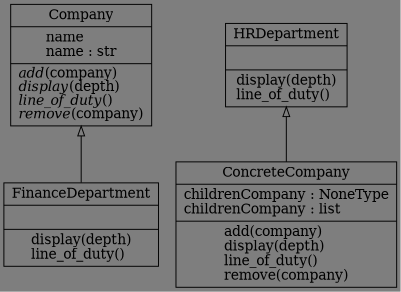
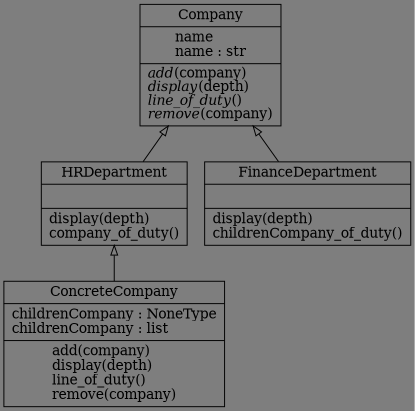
node "HRDepartment": text "line_of_duty()" -> "company_of_duty()"
edge "HRDepartment" -> "Company": added
node "FinanceDepartment": text "line_of_duty()" -> "childrenCompany_of_duty()"
